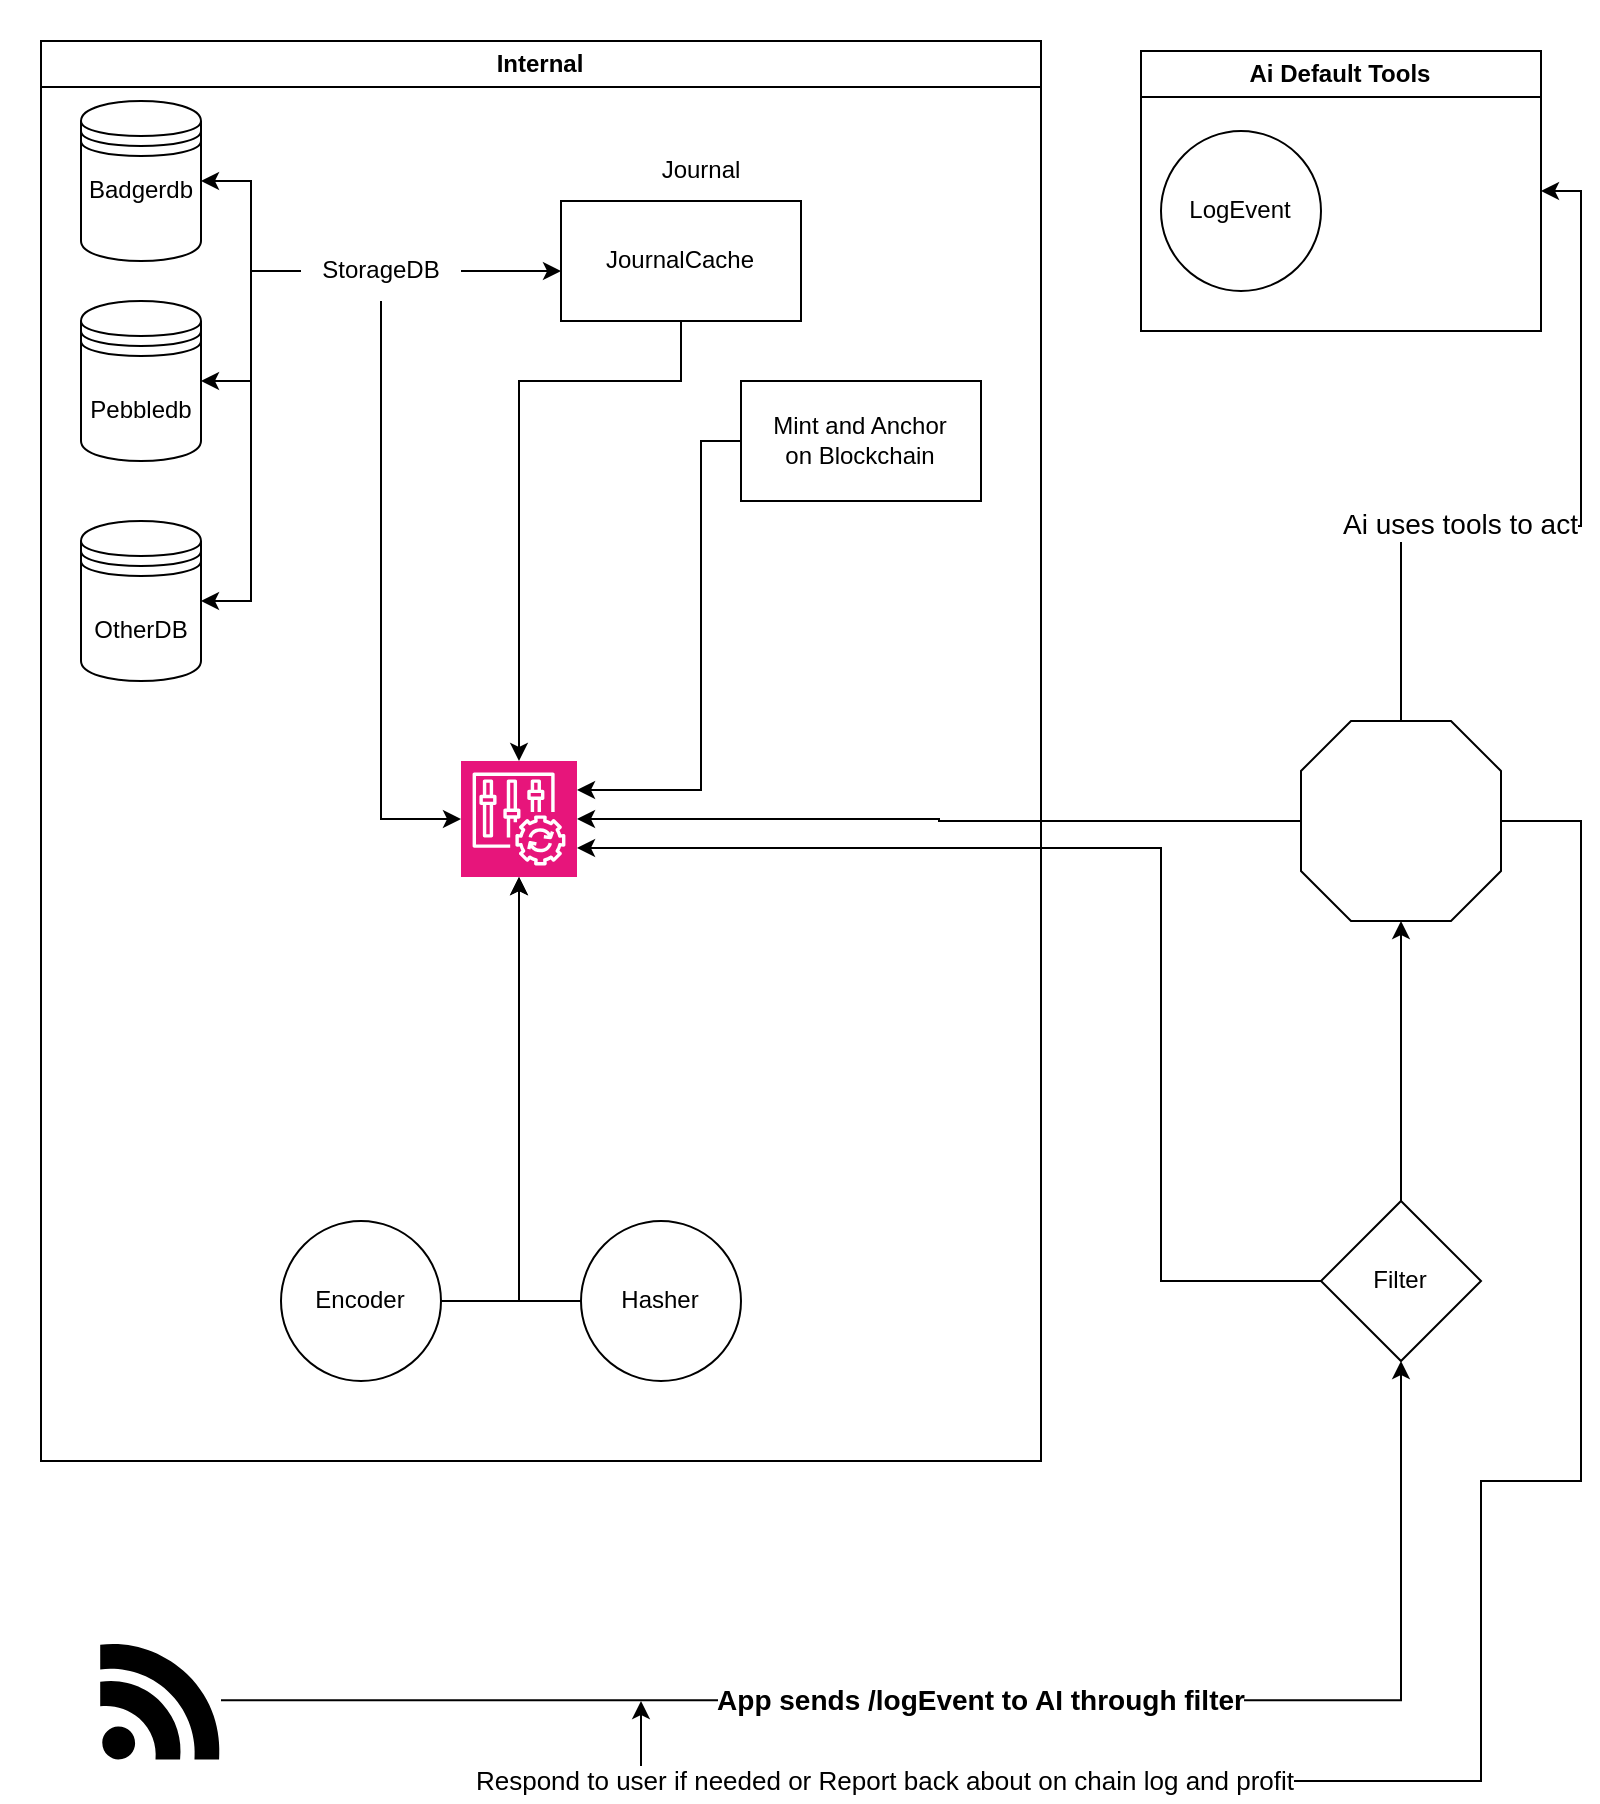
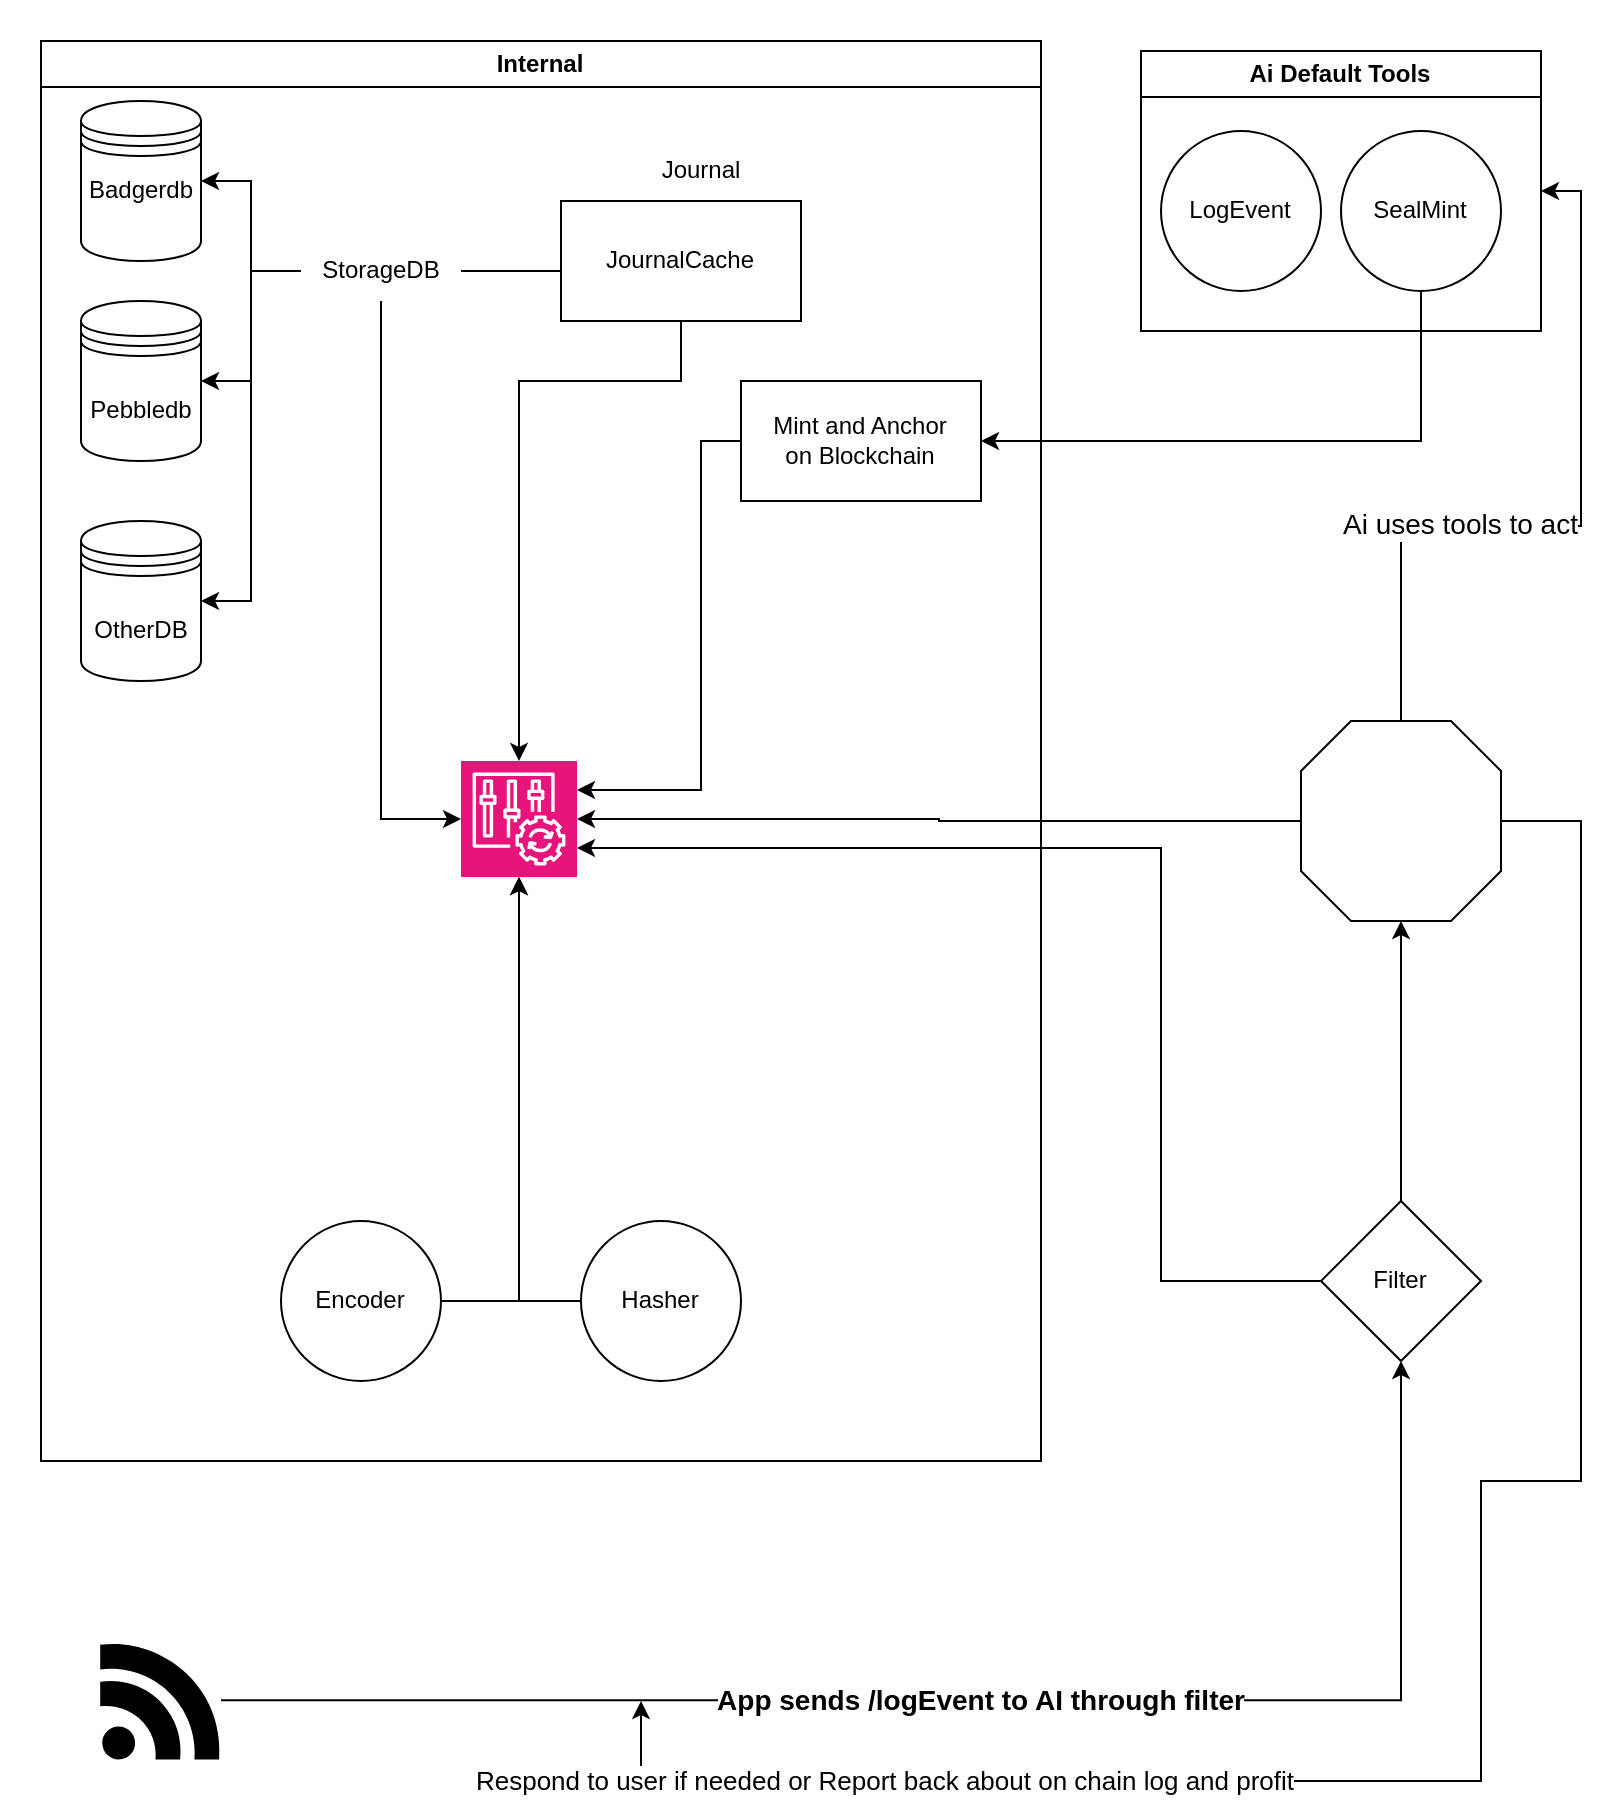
node "SealMint": added
edge "StorageDB" -> "JournalCache": arrowhead classic -> none
edge "SealMint" -> "Mint and Anchor on Blockchain": added
